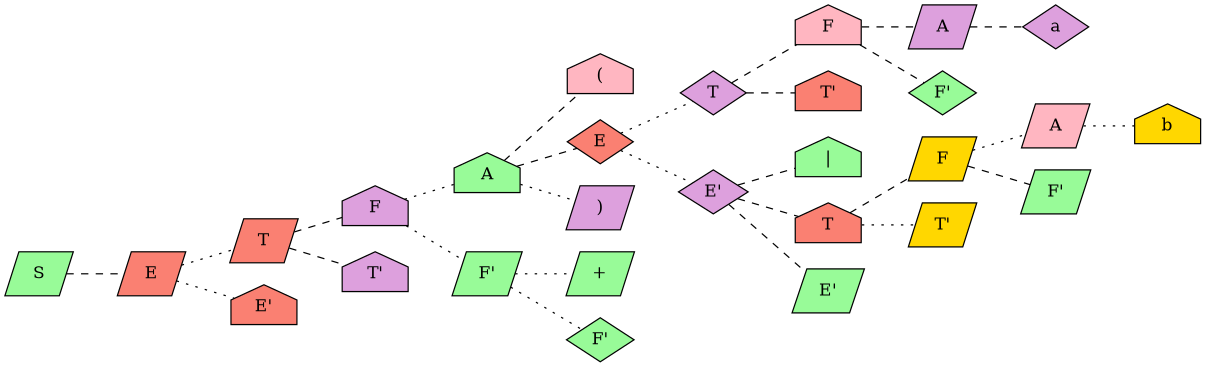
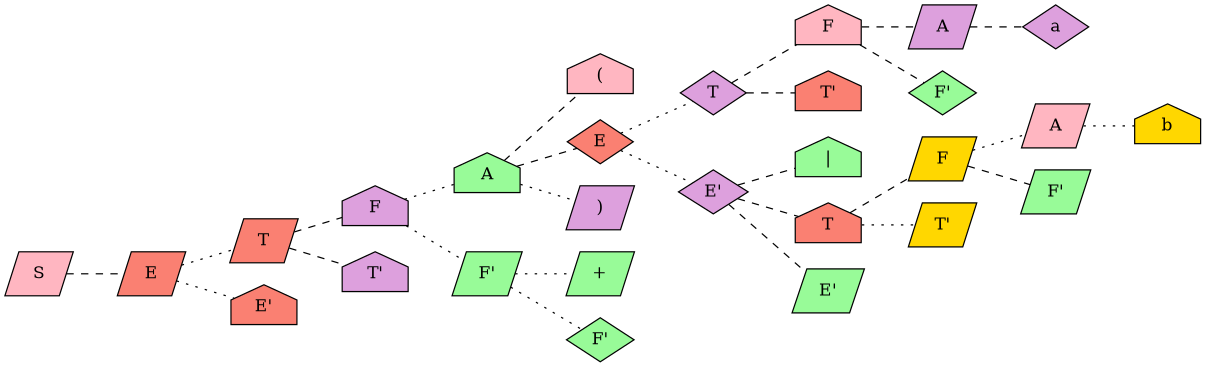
node "S": fillcolor palegreen -> lightpink
